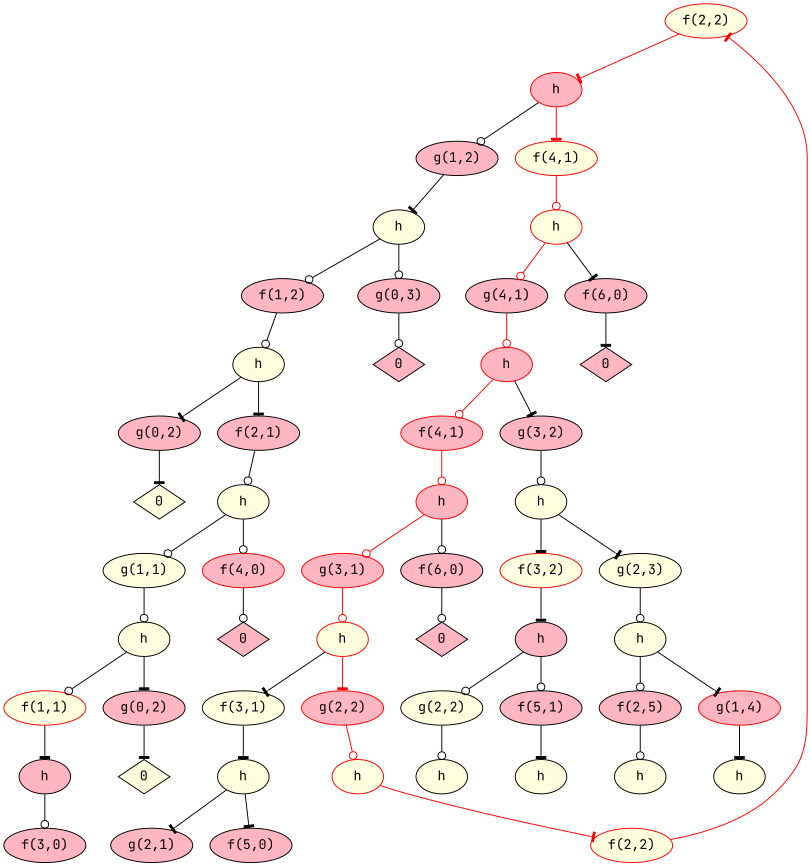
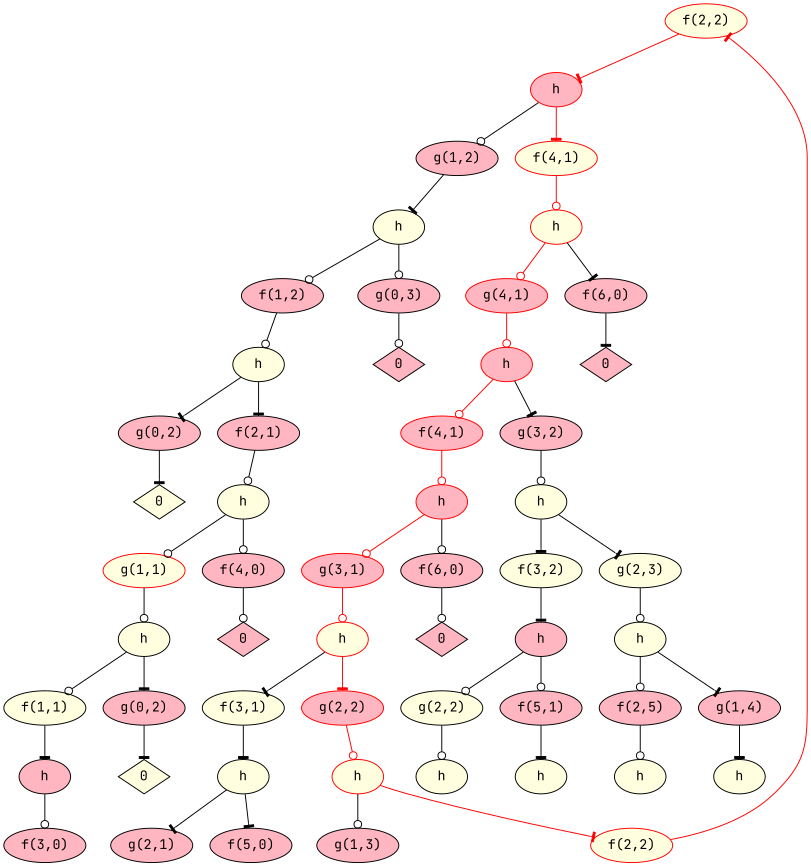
node "g(4,1)": color black -> red
node "g(1,1)": color black -> red
node "f(4,0)": color red -> black
node "f(3,2)": color red -> black
node "f(1,1)": color red -> black
node "g(1,4)": color red -> black
node "g(1,3)": added
